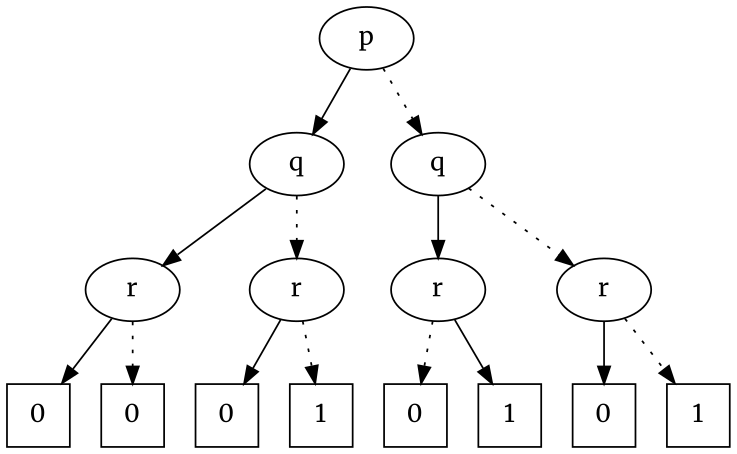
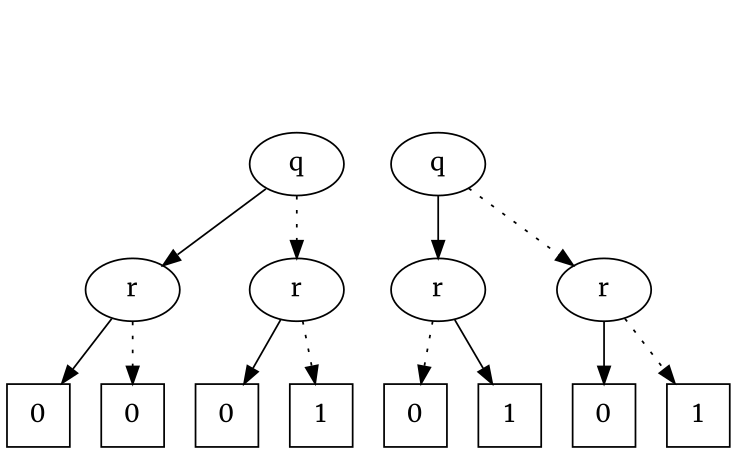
node "p": removed
